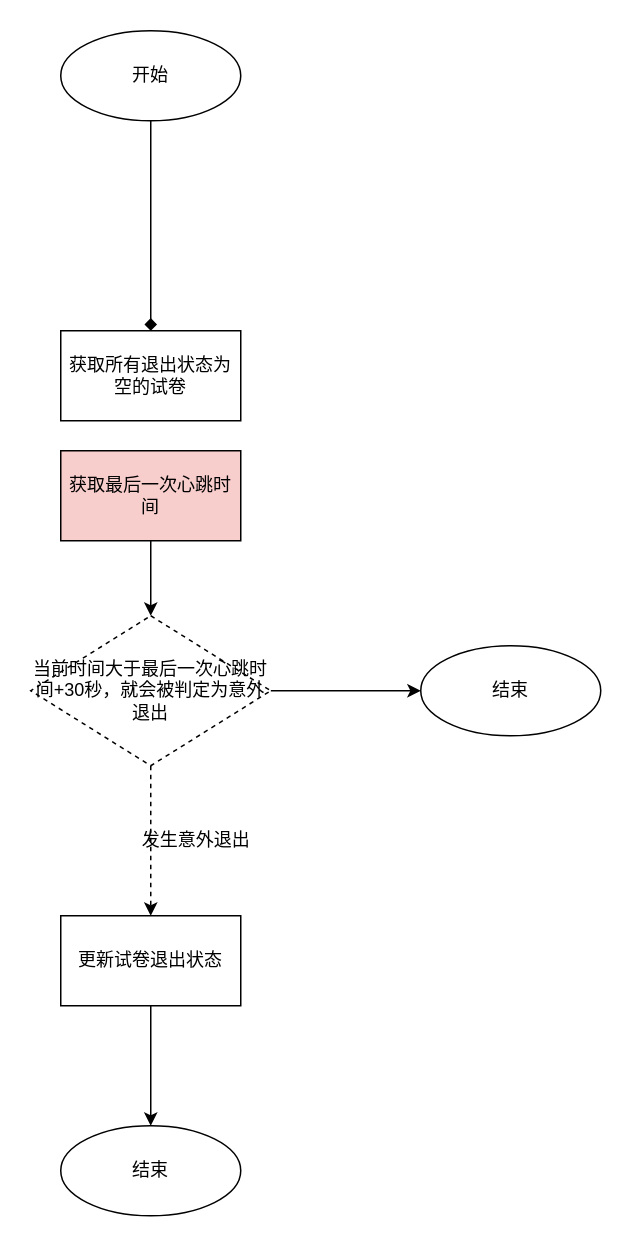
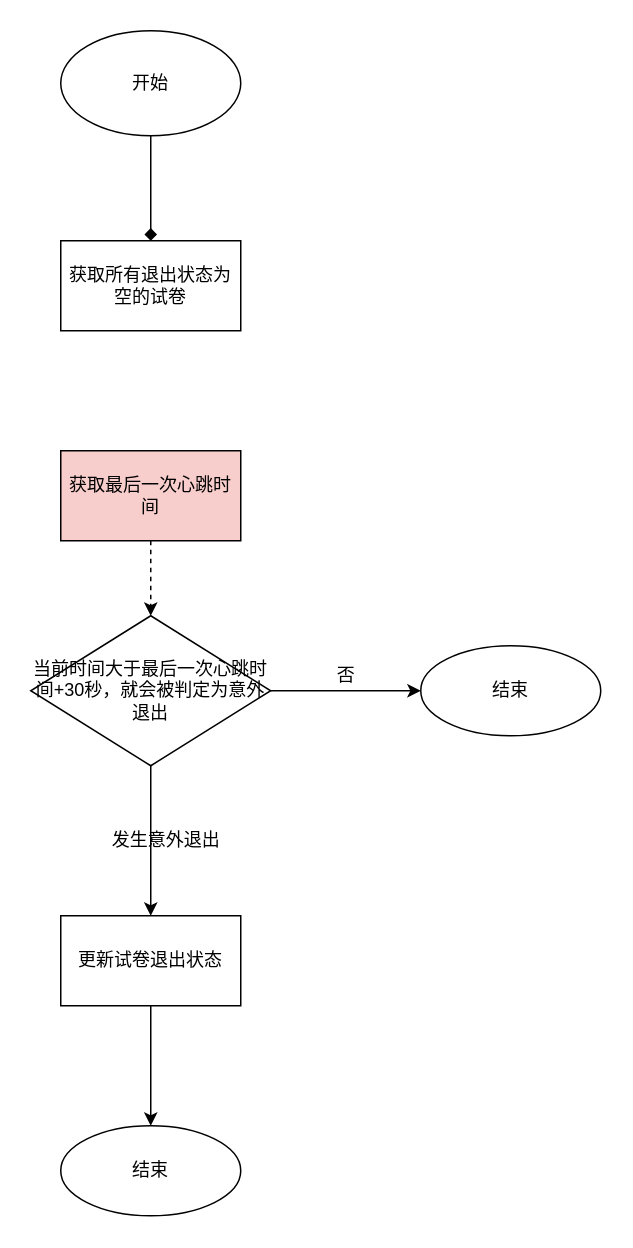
node "开始": size 180x90 -> 180x105
node "获取所有退出状态为空的试卷": moved (151, 376) -> (151, 286)
edge "获取最后一次心跳时间" -> "当前时间大于最后一次心跳时间+30秒，就会被判定为意外退出": style solid -> dashed
node "否": added
node "当前时间大于最后一次心跳时间+30秒，就会被判定为意外退出": style dashed -> solid
edge "当前时间大于最后一次心跳时间+30秒，就会被判定为意外退出" -> "更新试卷退出状态": style dashed -> solid
node "发生意外退出": moved (196, 841) -> (166, 841)
